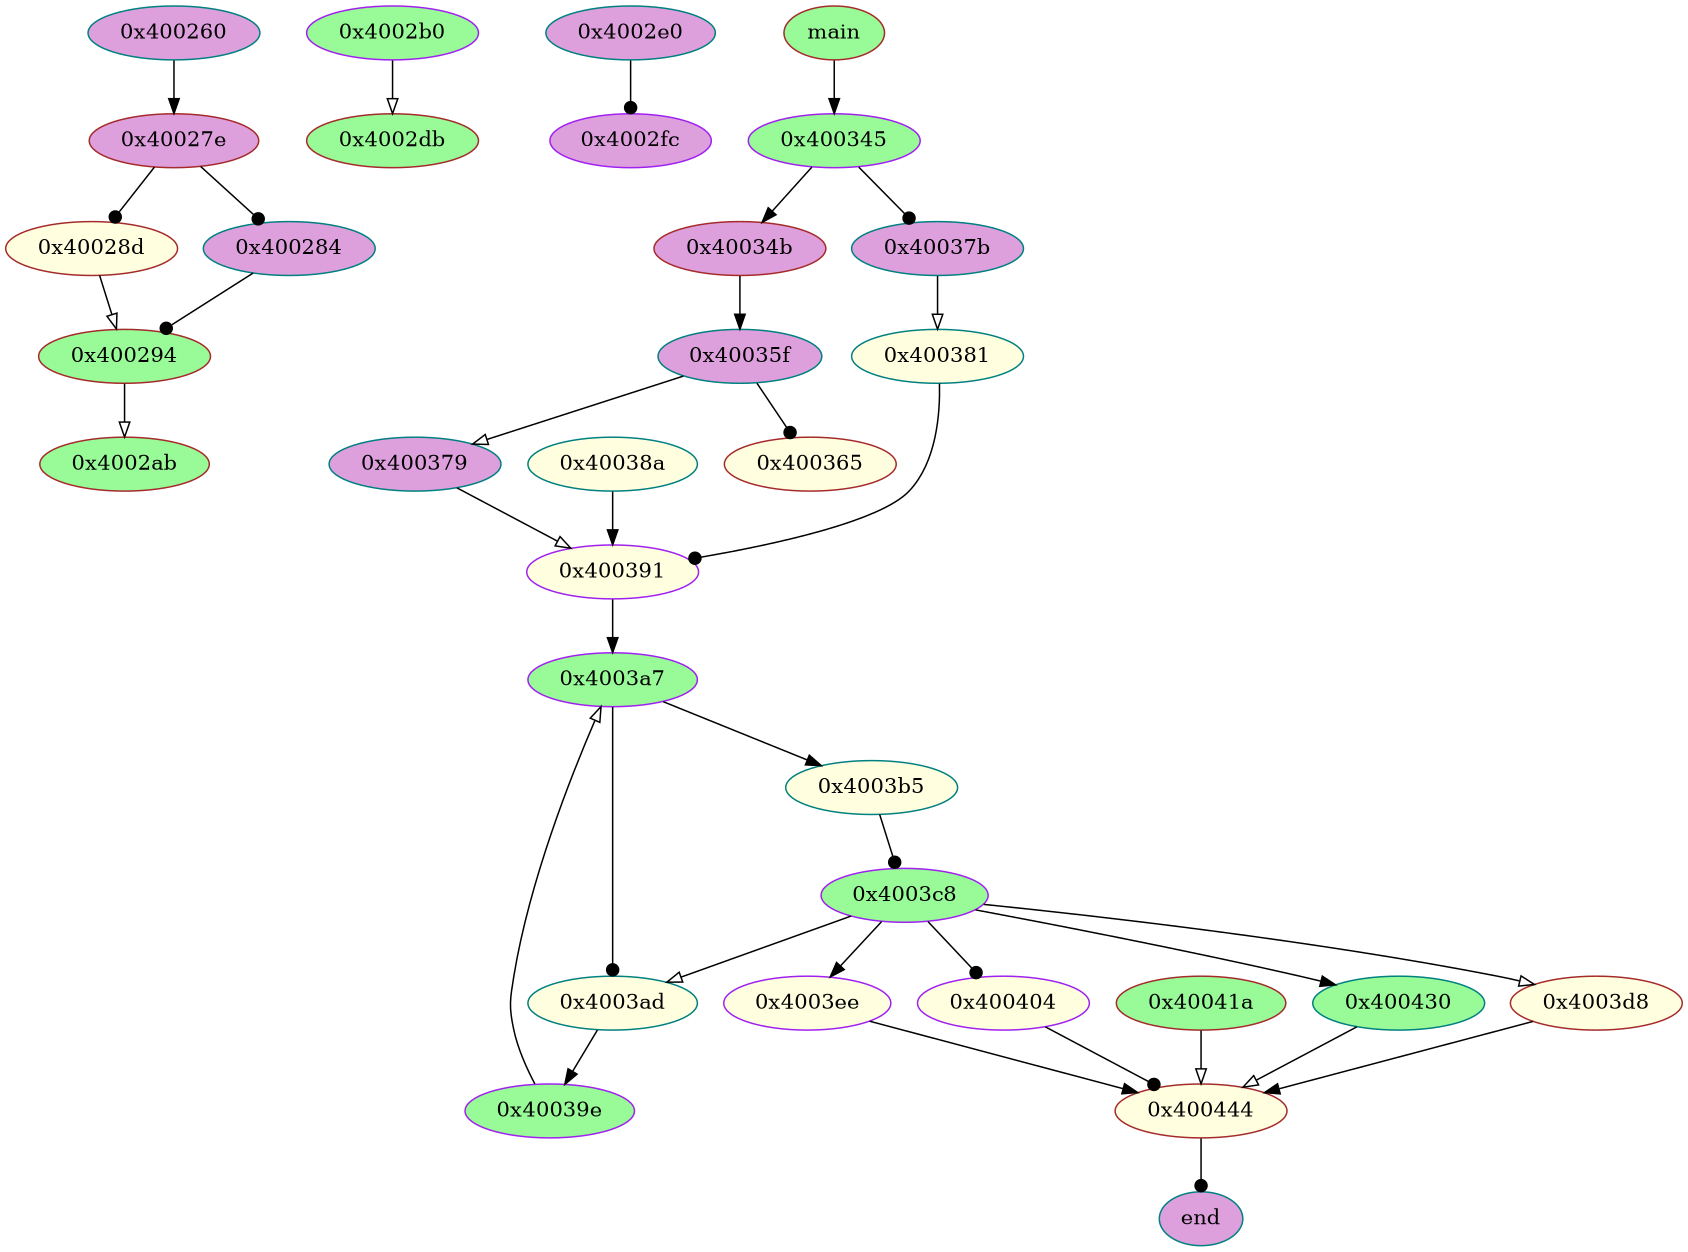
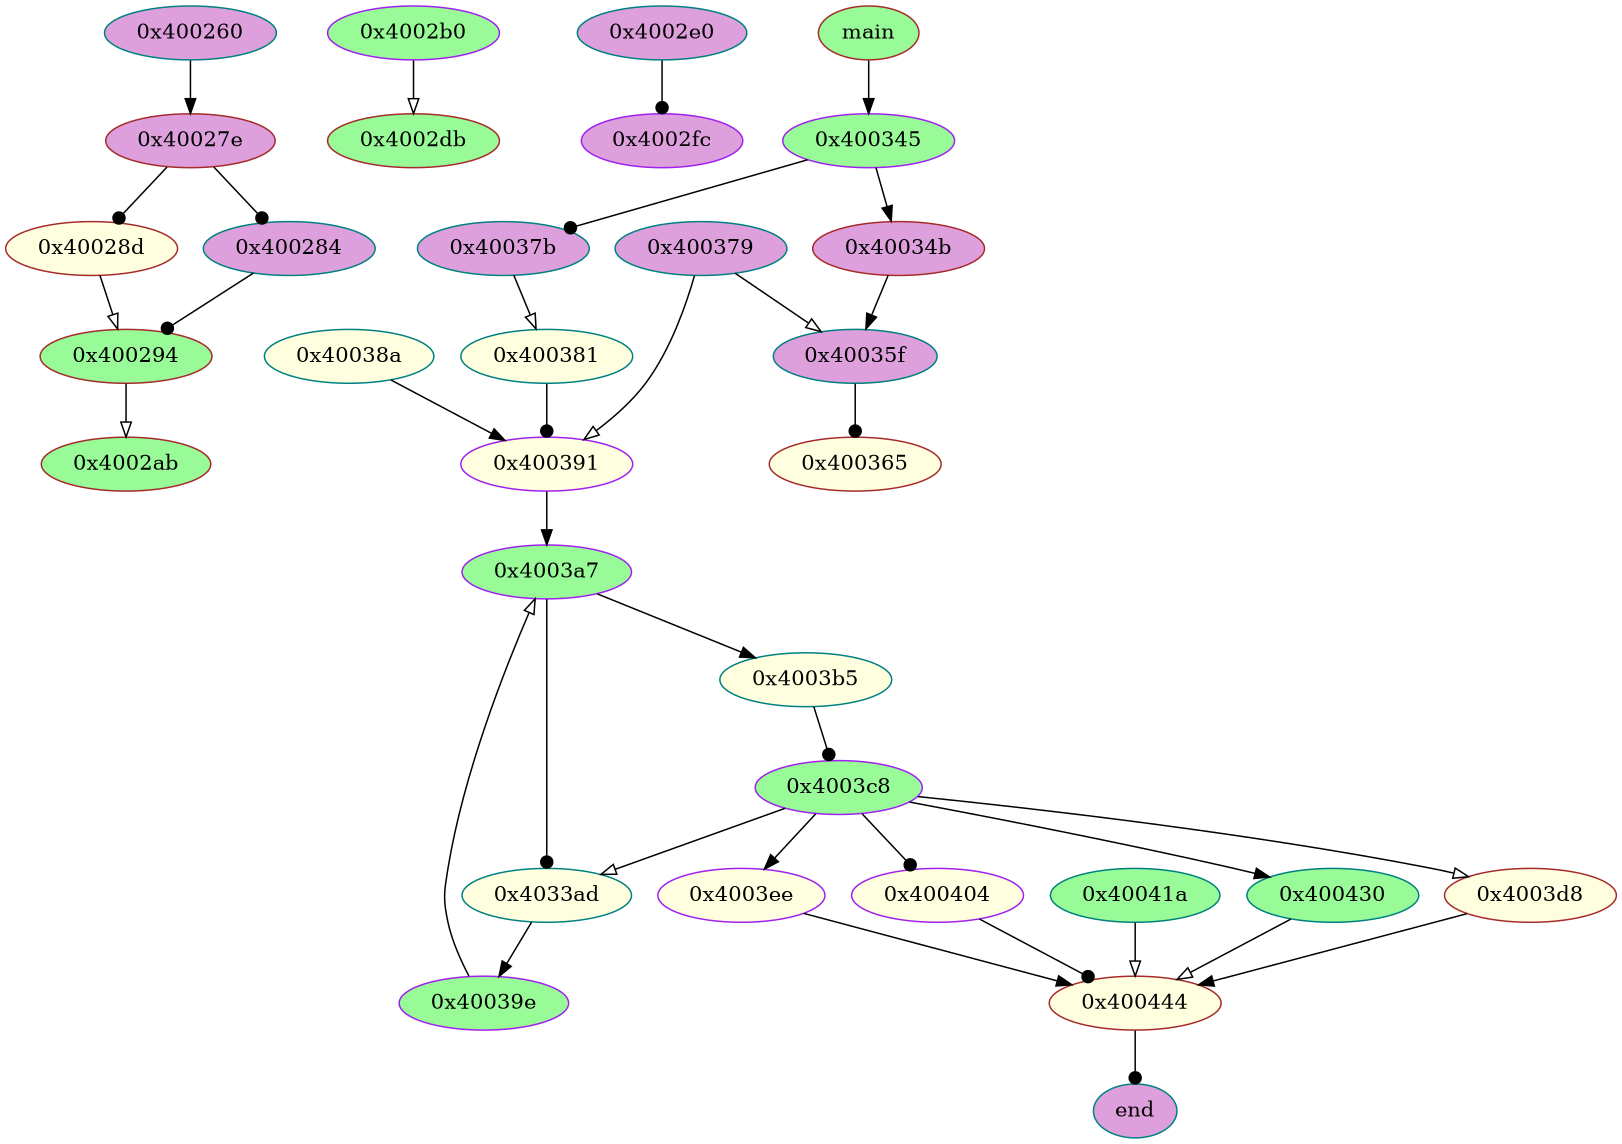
edge "0x40035f" -> "0x400379": reversed
node "0x4003ad": label "0x4003ad" -> "0x4033ad"
node "0x40041a": color brown -> teal
